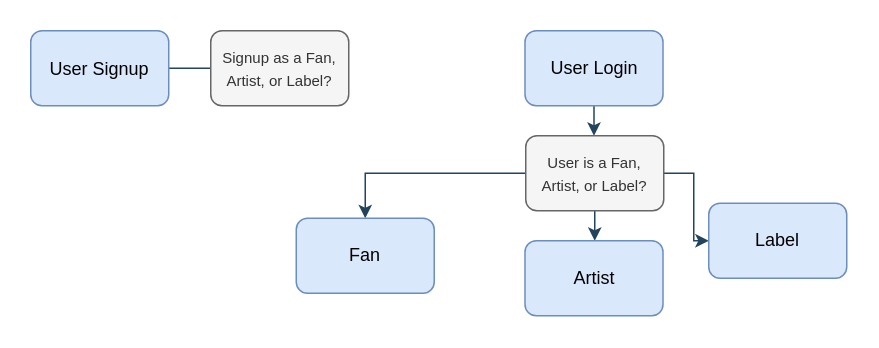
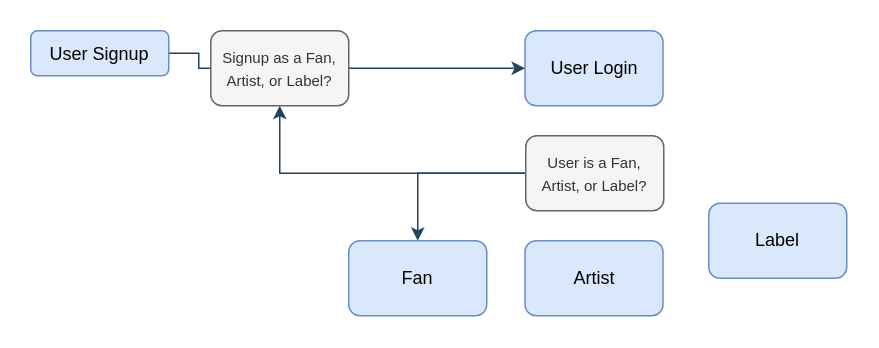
node "User Signup": size 138x75 -> 138x45
edge "Signup as a Fan, Artist, or Label?" -> "User Login": added
edge "User Login" -> "User is a Fan, Artist, or Label?": removed
edge "User is a Fan, Artist, or Label?" -> "Label": now "User is a Fan, Artist, or Label?" -> "Signup as a Fan, Artist, or Label?"
edge "User is a Fan, Artist, or Label?" -> "Artist": removed
node "Fan": moved (365, 256) -> (418, 278)
